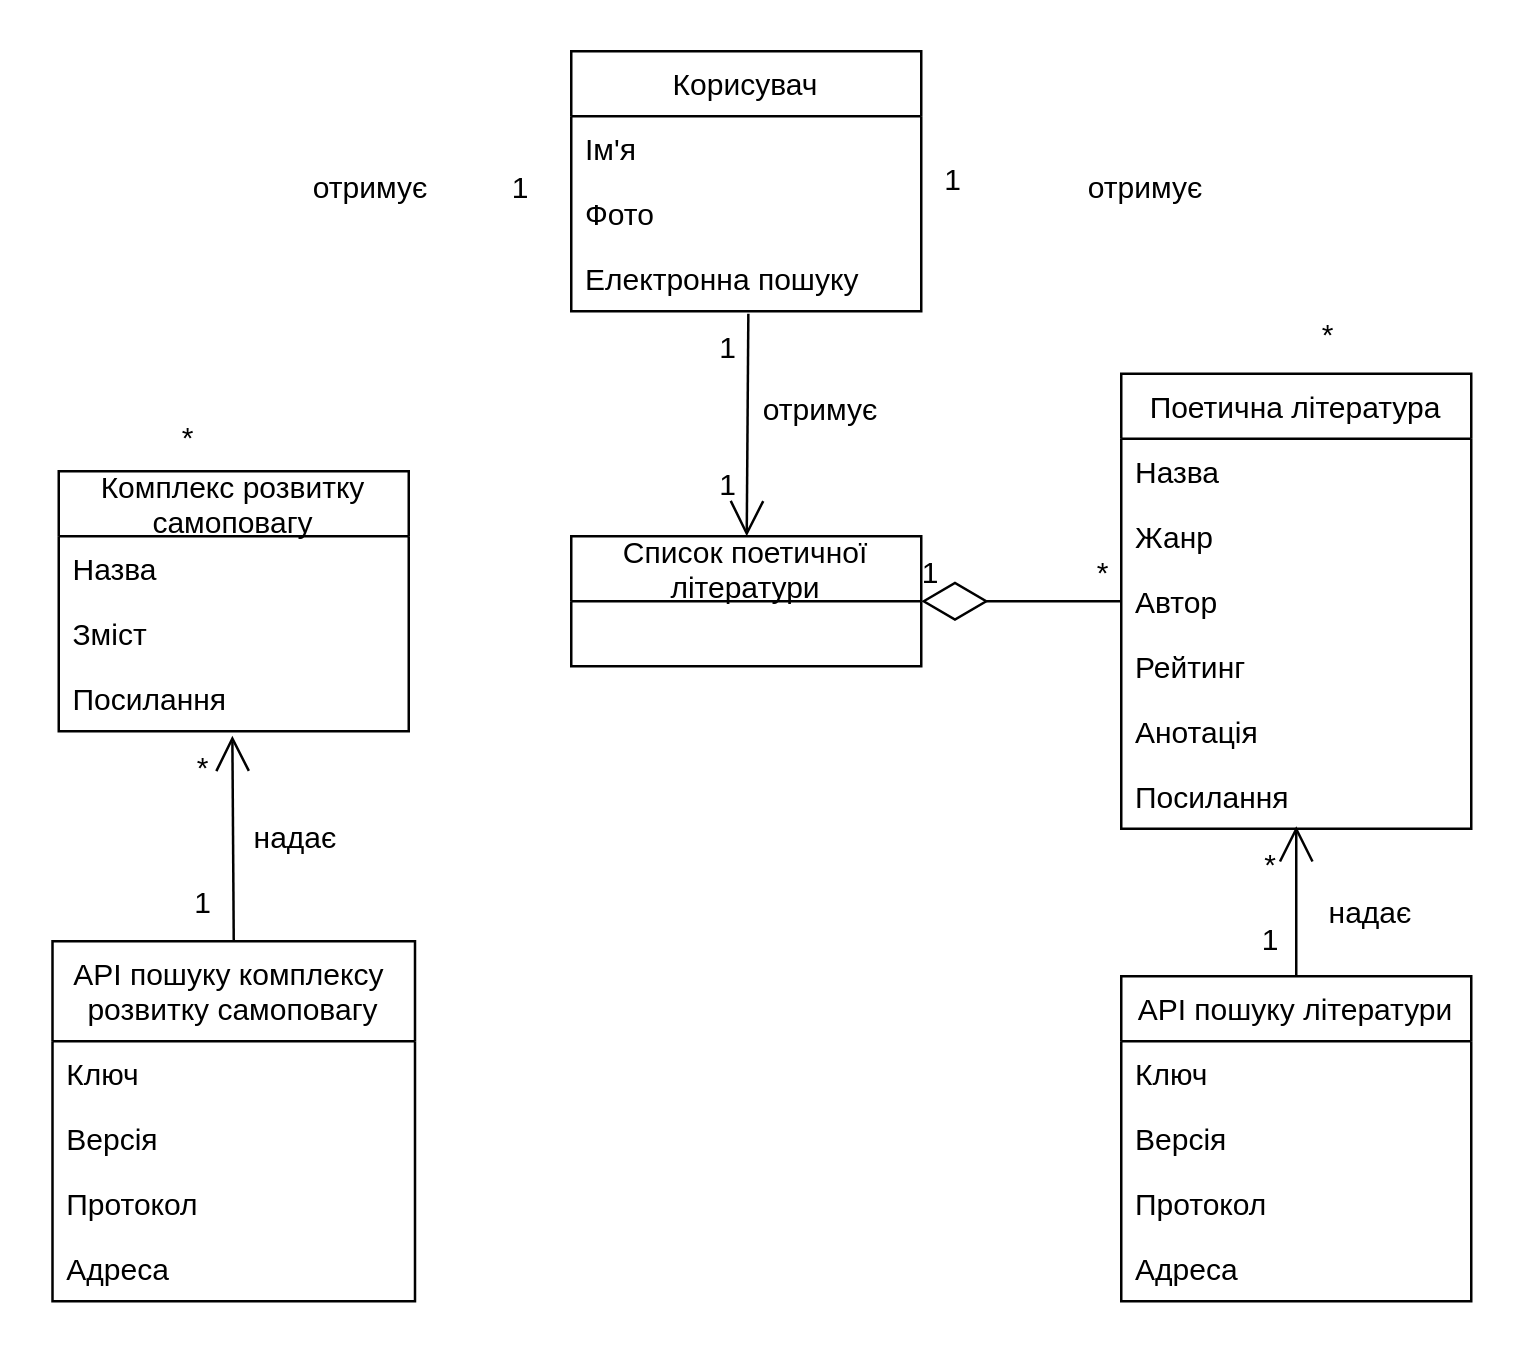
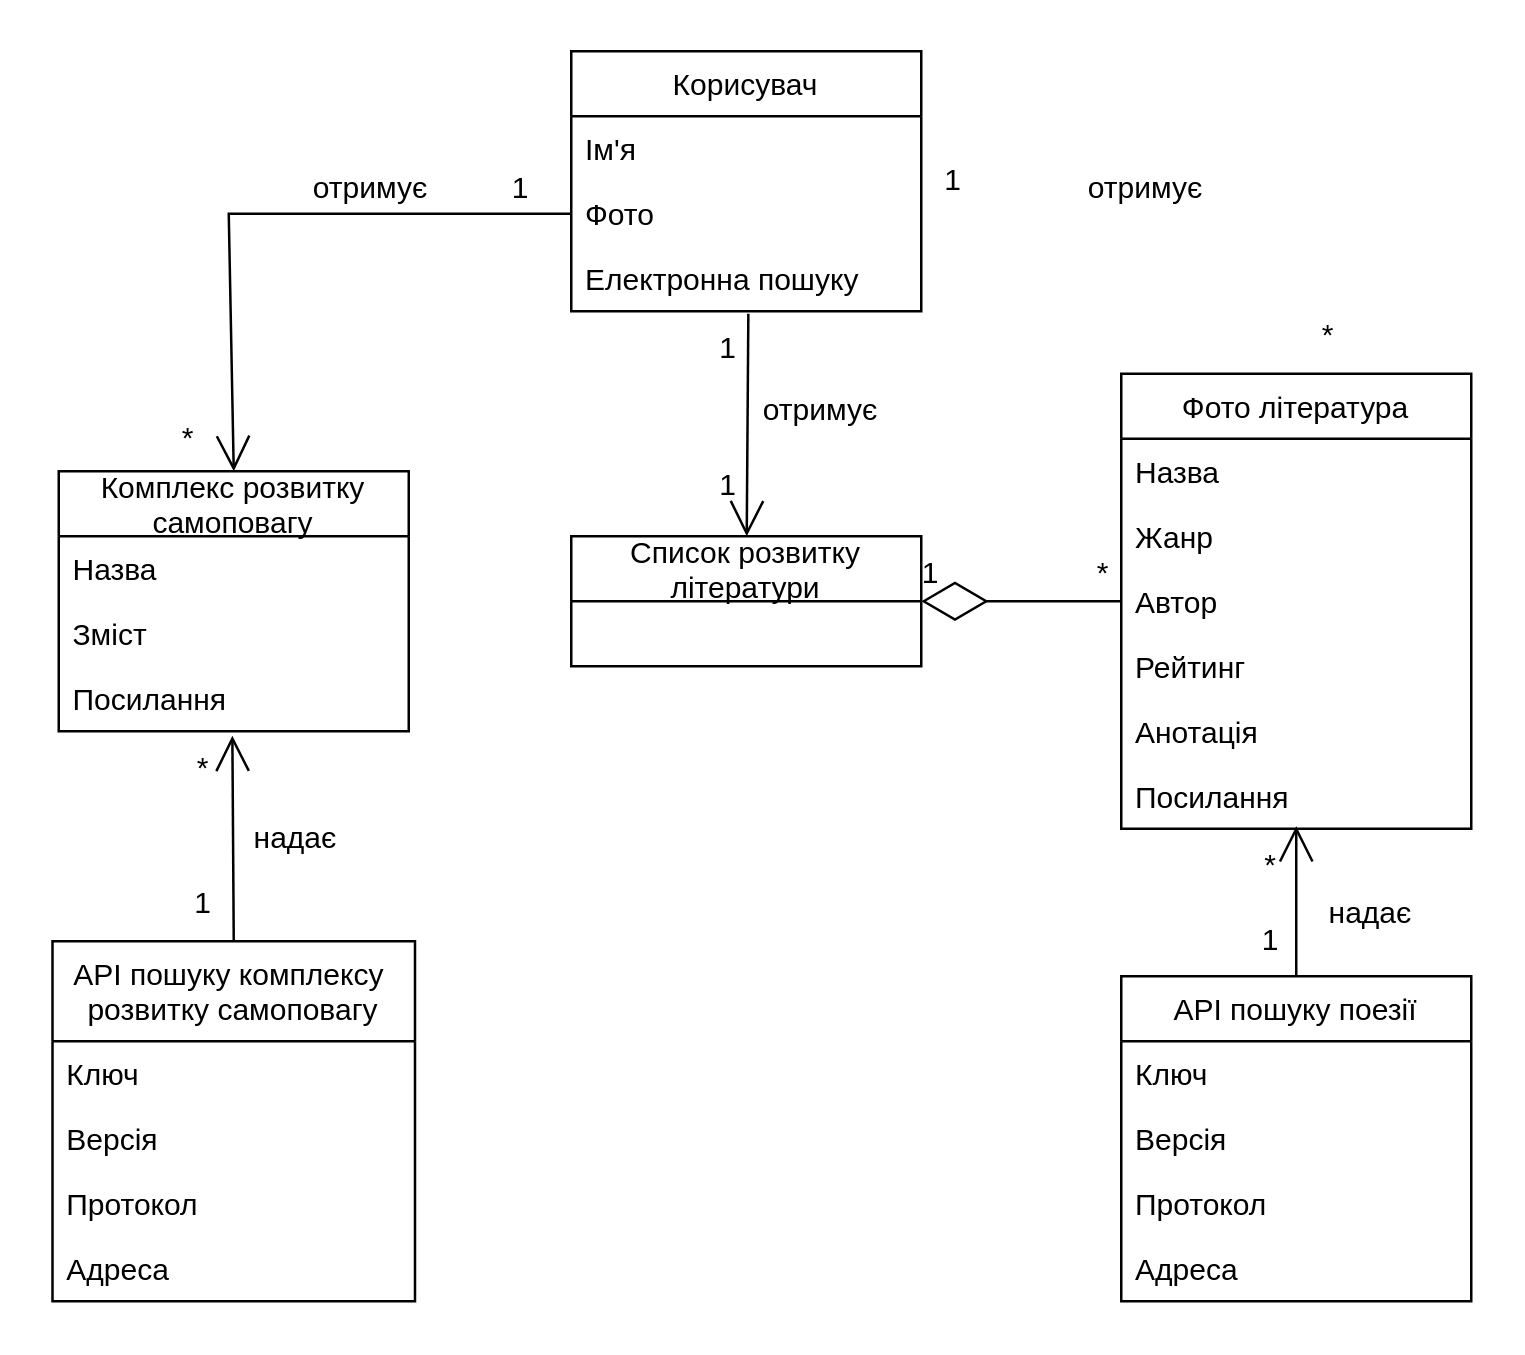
edge "Фото" -> "Комплекс розвитку самоповагу": added
node "Поетична література": label "Поетична література" -> "Фото література"
node "Список поетичної літератури": label "Список поетичної літератури" -> "Список розвитку літератури"
node "API пошуку літератури": label "API пошуку літератури" -> "API пошуку поезії"
